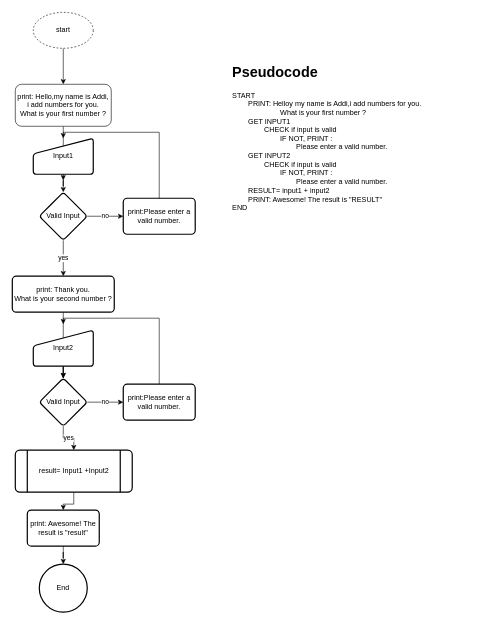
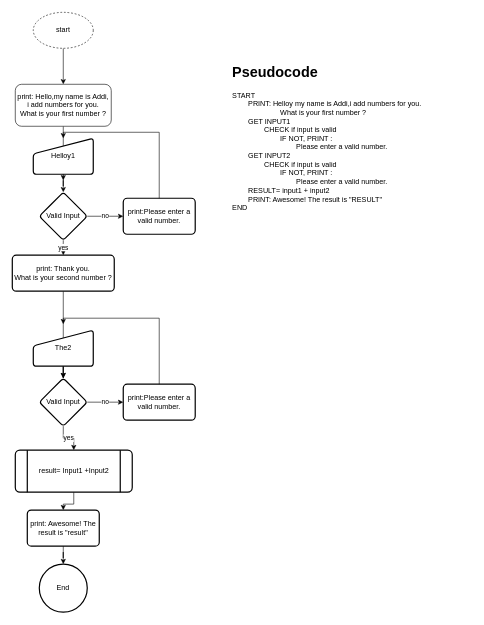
node "Input1": label "Input1" -> "Helloy1"
node "print: Thank you. What is your second number ?": moved (63, 294) -> (63, 273)
node "Input2": label "Input2" -> "The2"
